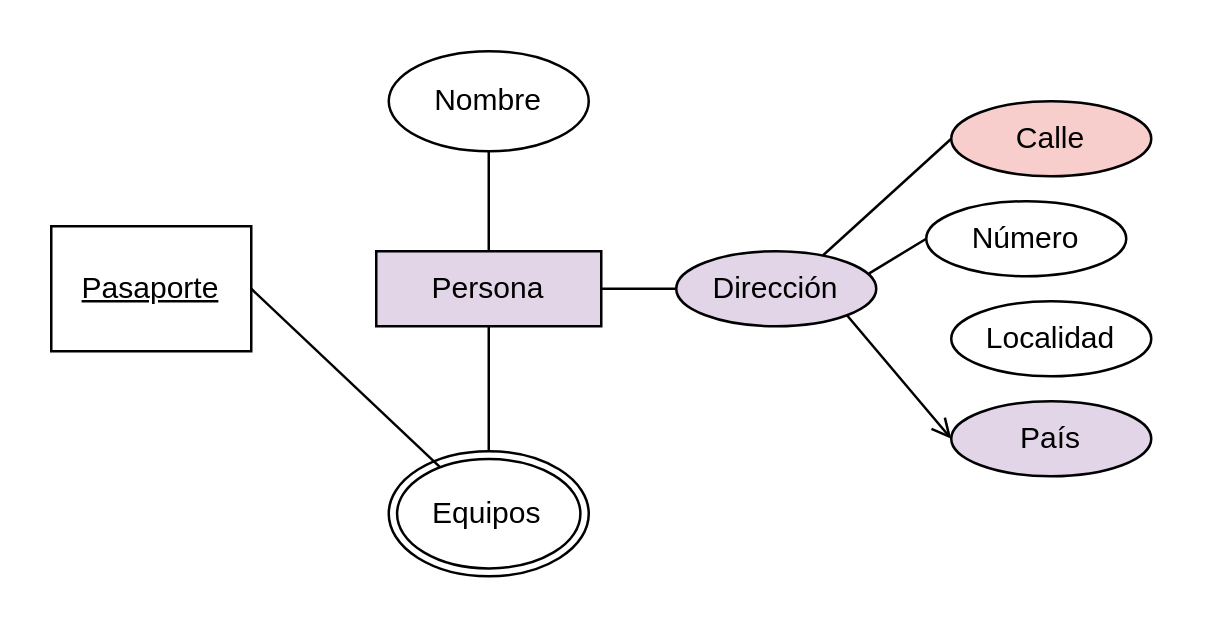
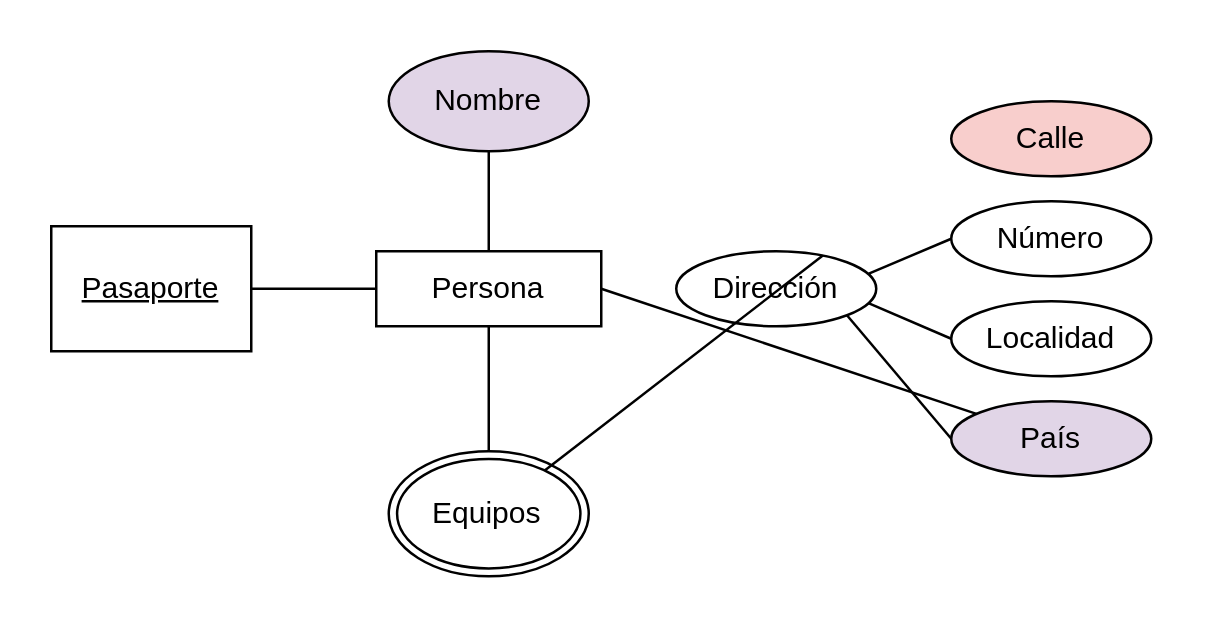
node "Nombre": fillcolor #ffffff -> #e1d5e7
edge "Calle" -- "Dirección": now "Equipos" -- "Dirección"
node "Número": moved (1026, 239) -> (1051, 239)
node "Persona": fillcolor #e1d5e7 -> #ffffff
edge "Persona" -- "Dirección": now "Persona" -- "País"
node "Dirección": fillcolor #e1d5e7 -> #ffffff
edge "Dirección" -- "Localidad": added
edge "Pasaporte" -- "Equipos": now "Pasaporte" -- "Persona"
edge "Dirección" -> "País": arrowhead open -> none
